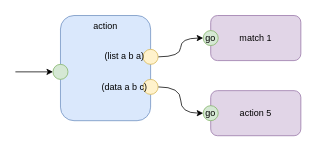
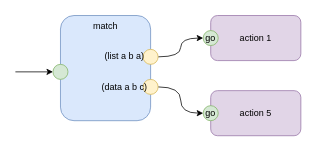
node "action": label "action" -> "match"
node "match 1": label "match 1" -> "action 1"
